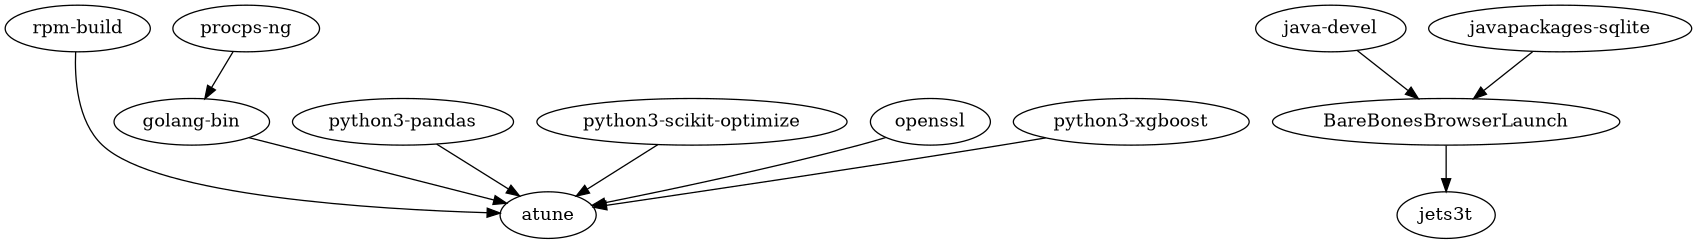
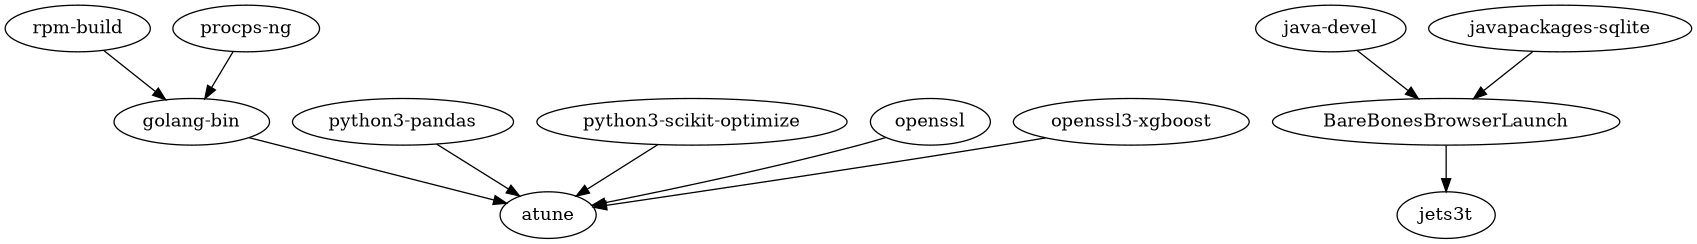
node "python3-xgboost": label "python3-xgboost" -> "openssl3-xgboost"
edge "rpm-build" -> "atune": now "rpm-build" -> "golang-bin"
